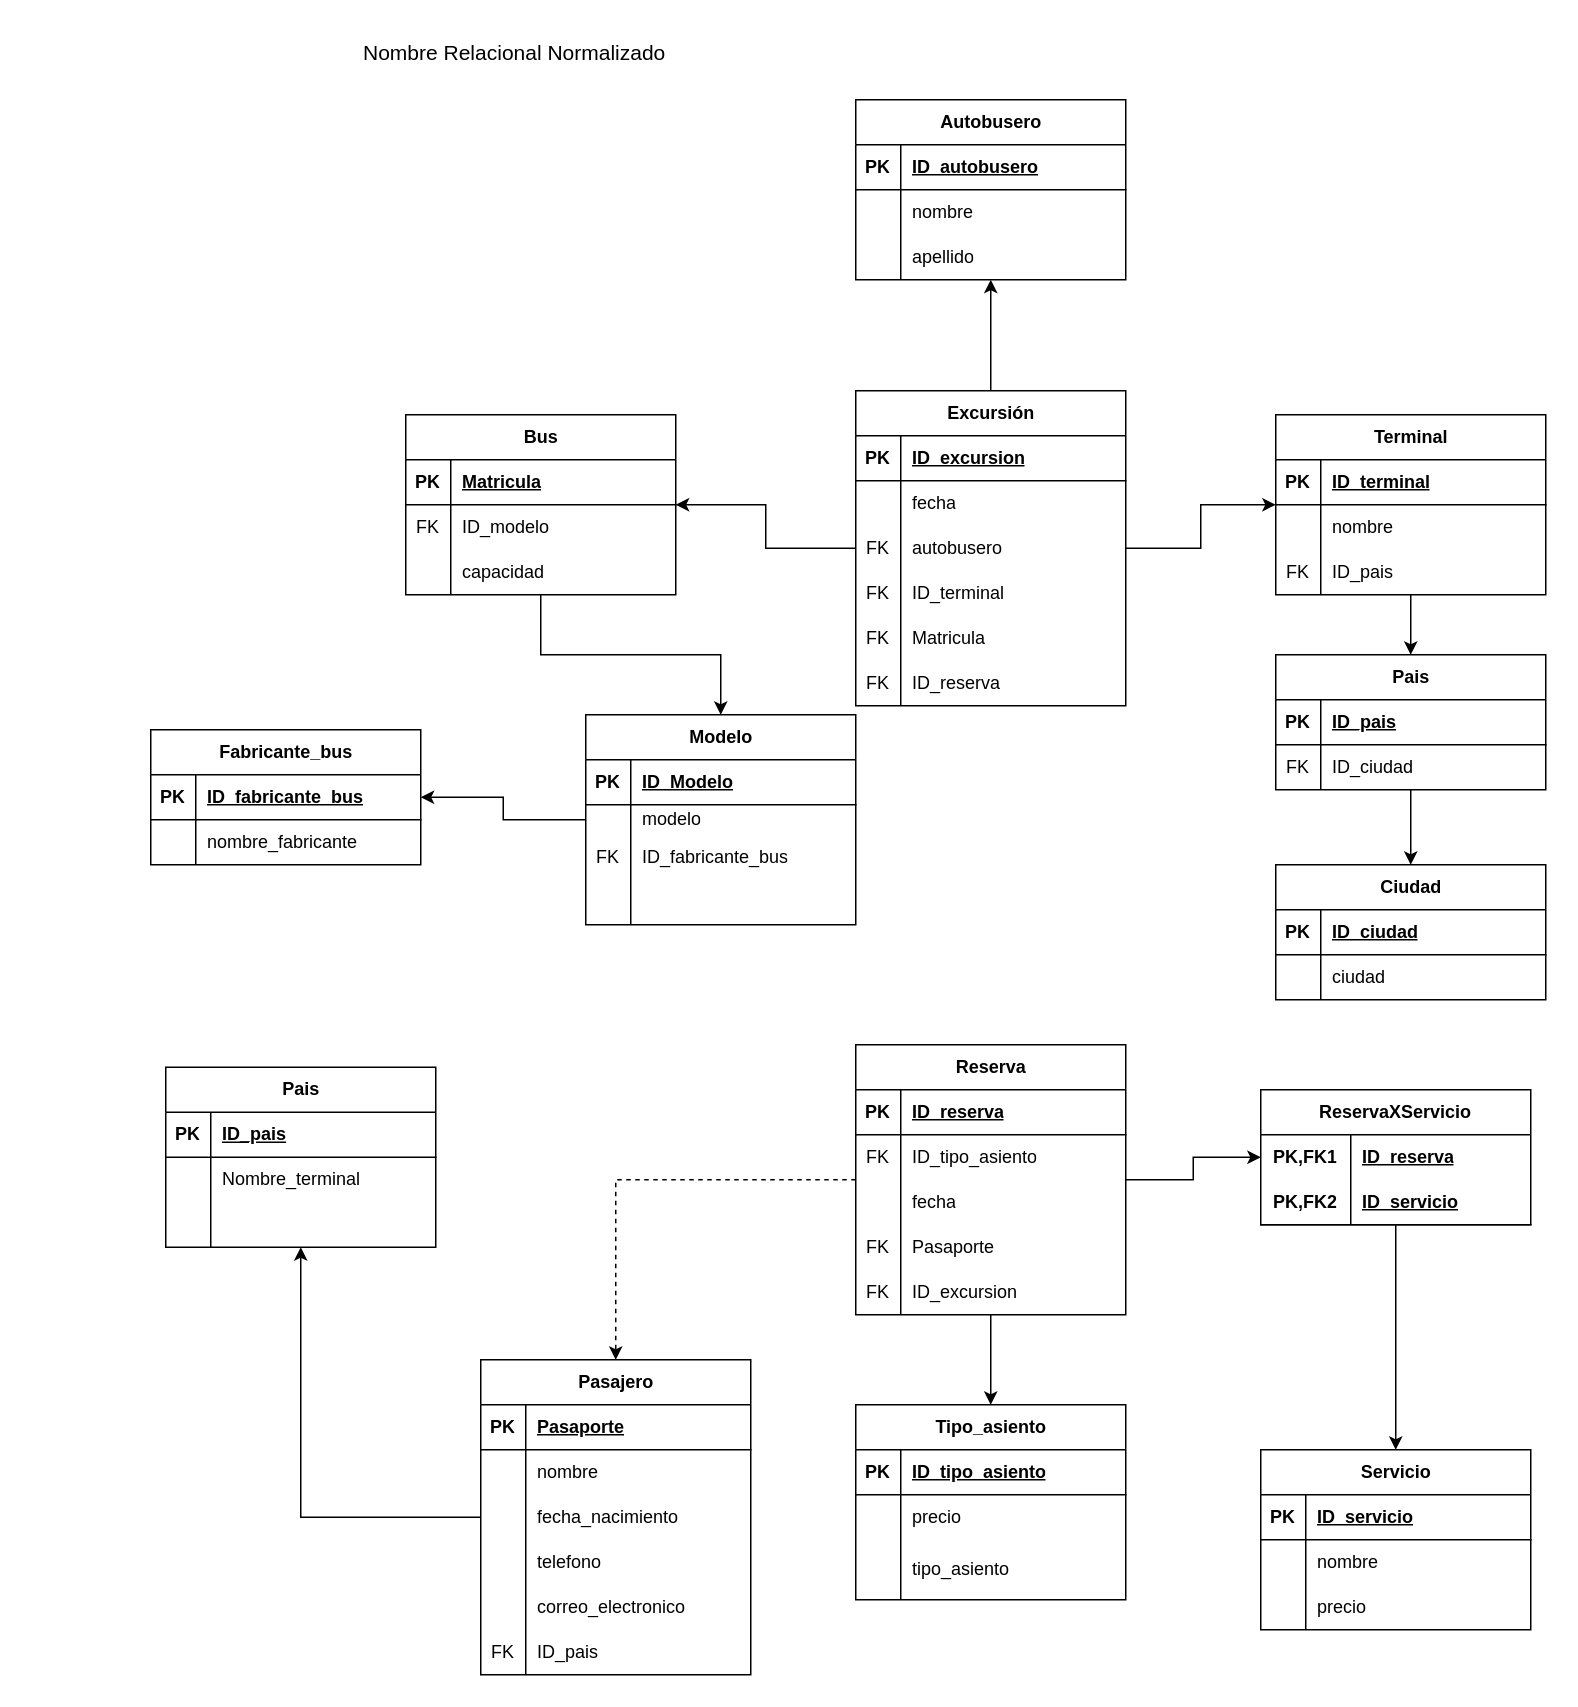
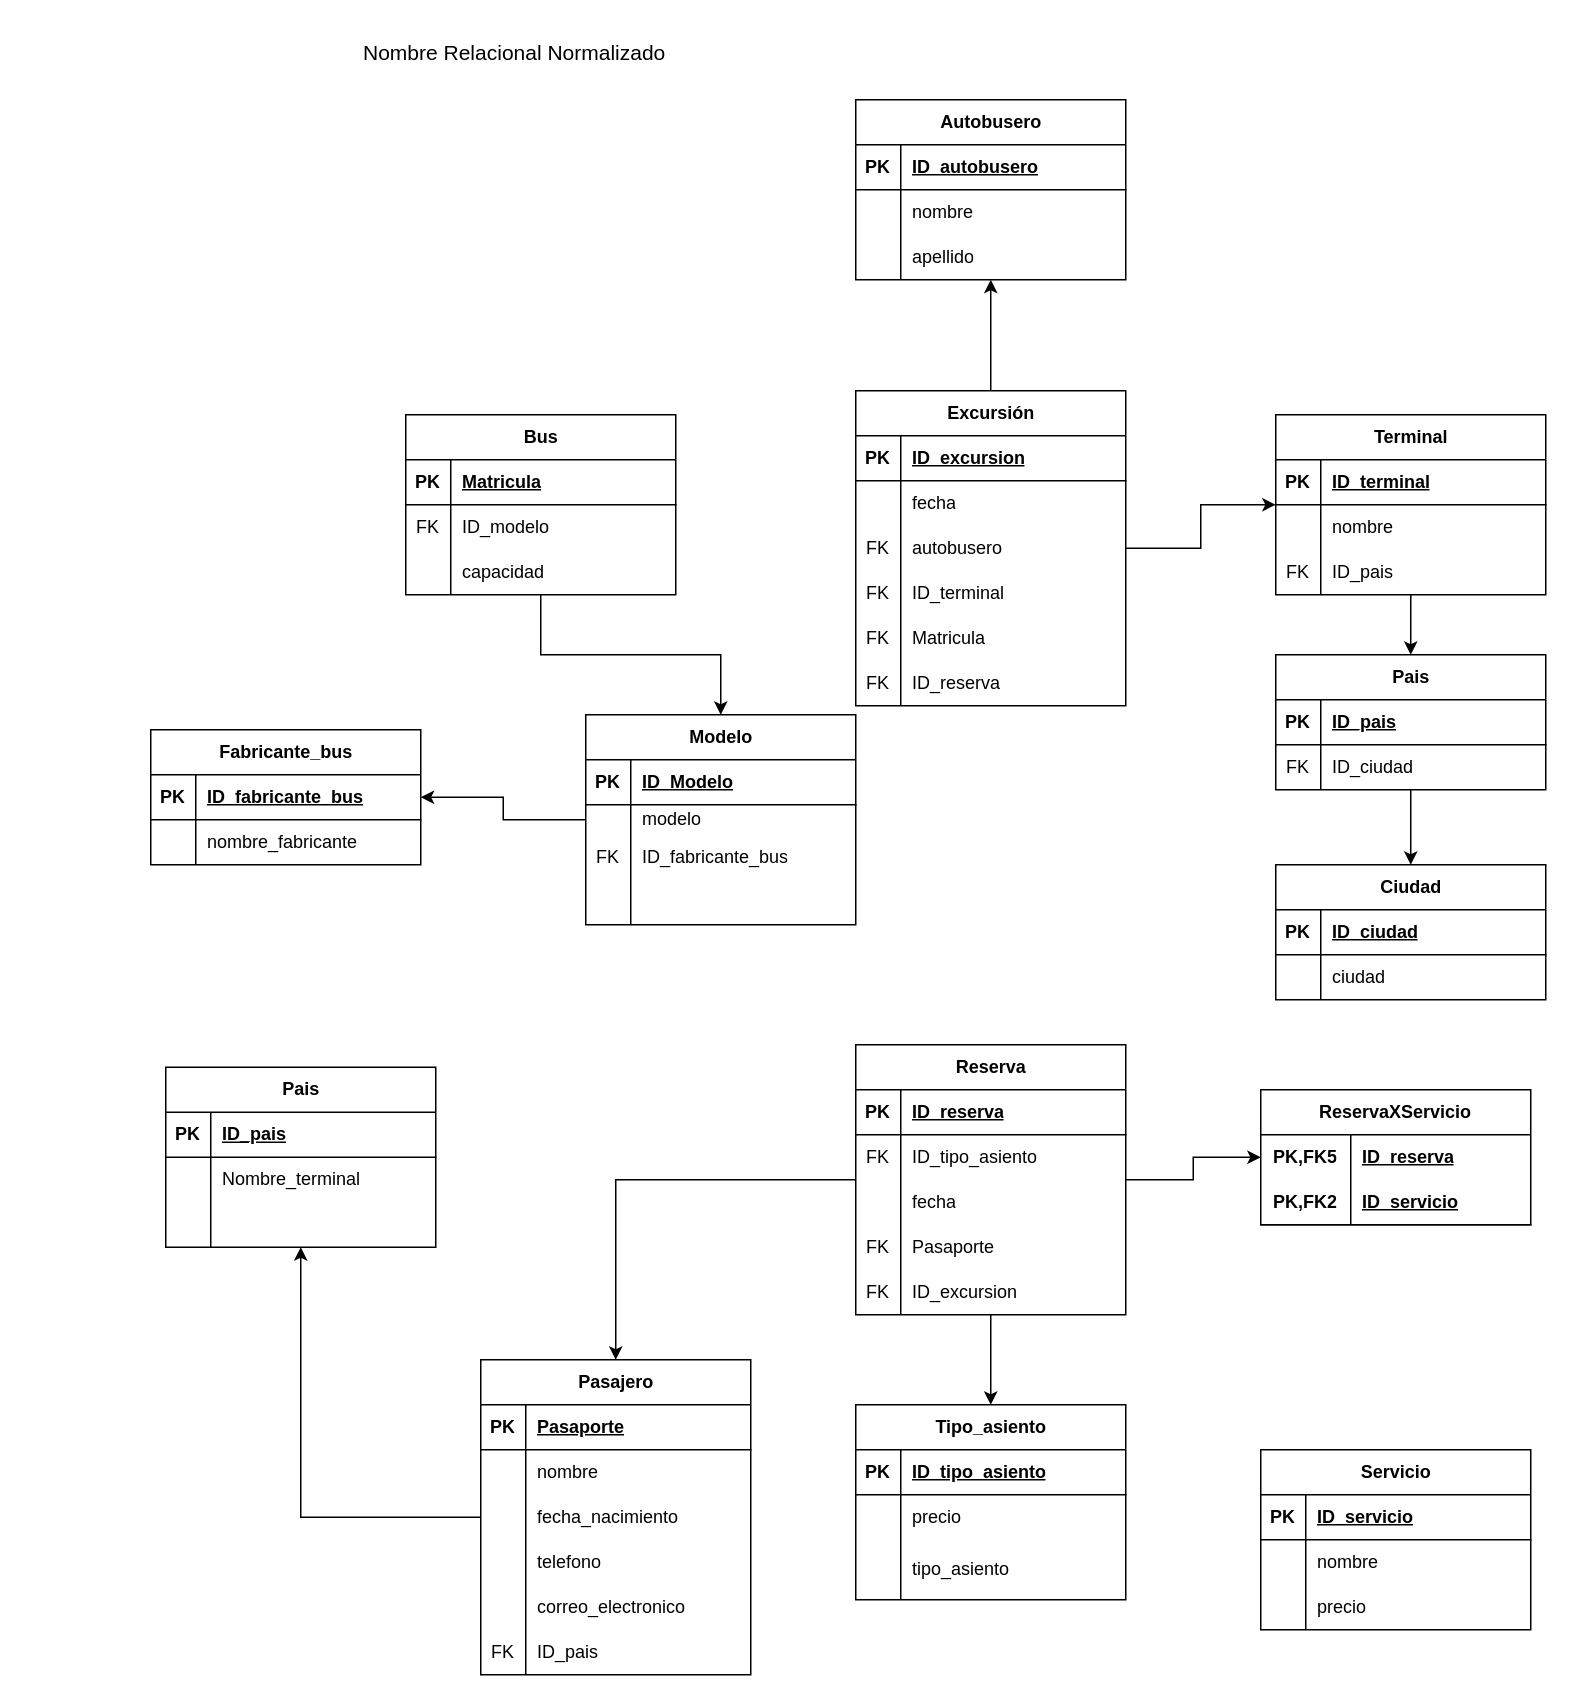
edge "Excursión" -> "Bus": removed
node "PK,FK1": label "PK,FK1" -> "PK,FK5"
edge "Reserva" -> "Pasajero": style dashed -> solid
edge "ReservaXServicio" -> "Servicio": removed
